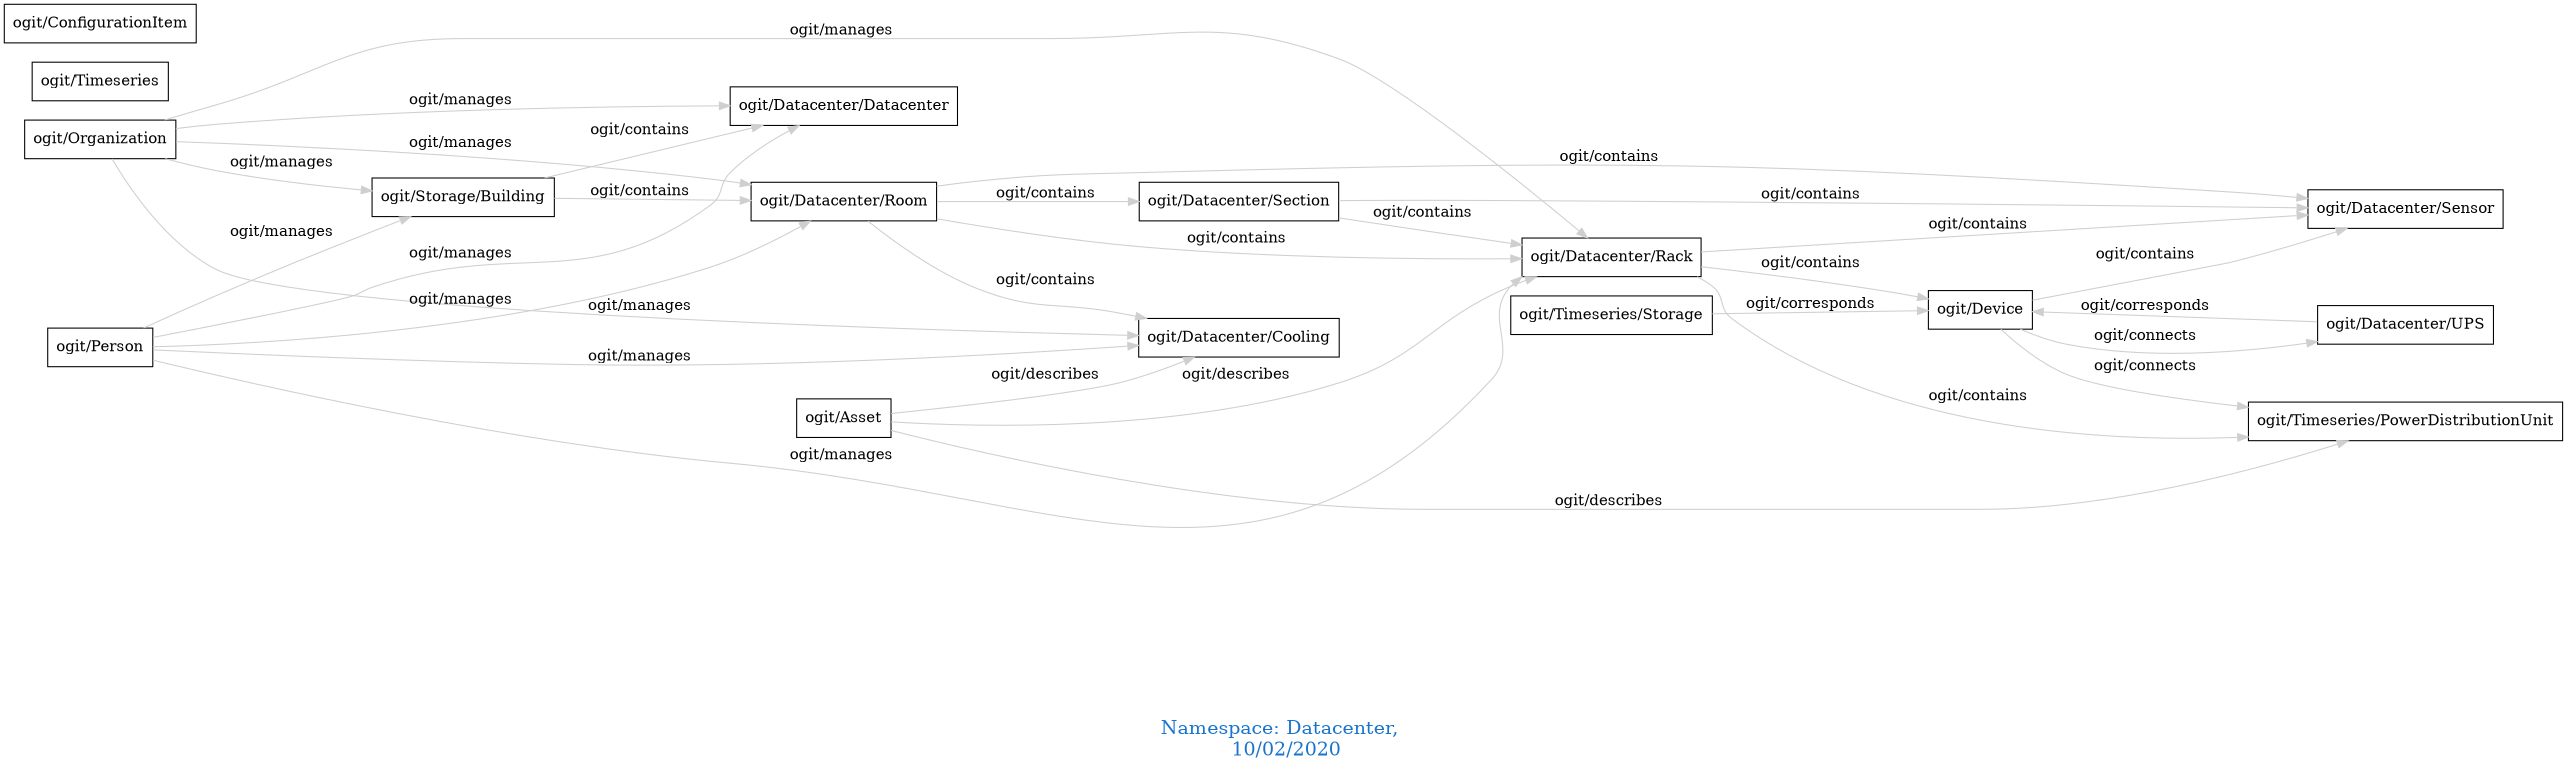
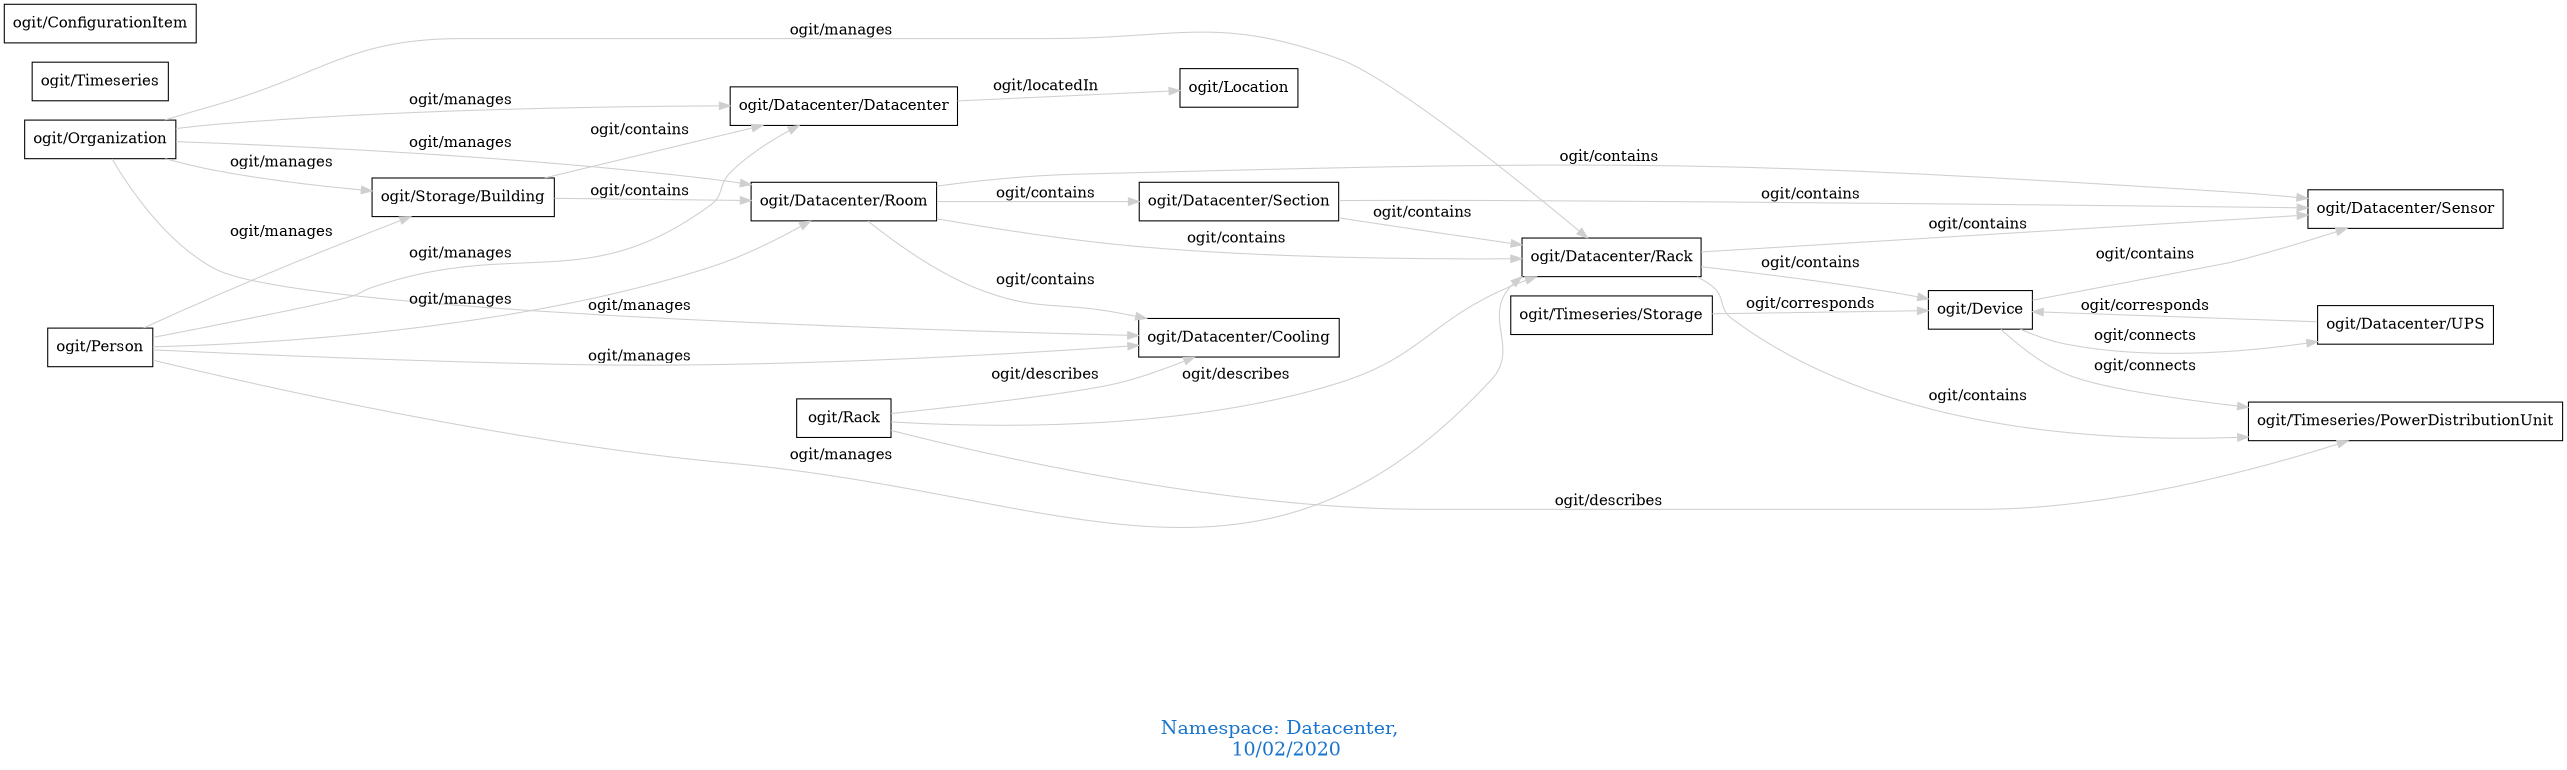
node "ogit/Location": added
node "ogit/Asset": label "ogit/Asset" -> "ogit/Rack"
